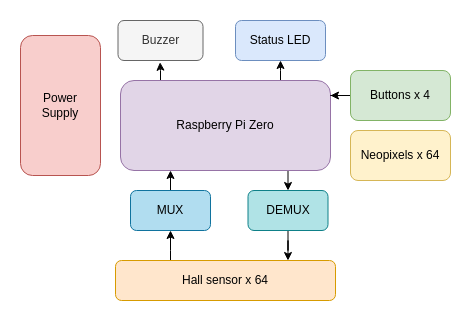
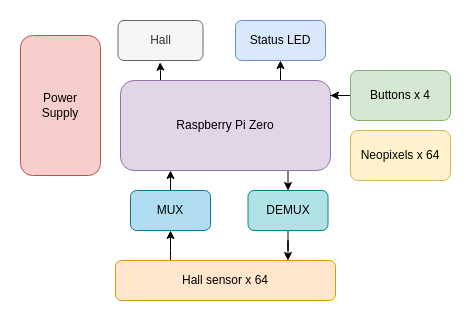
node "Buzzer": label "Buzzer" -> "Hall"
